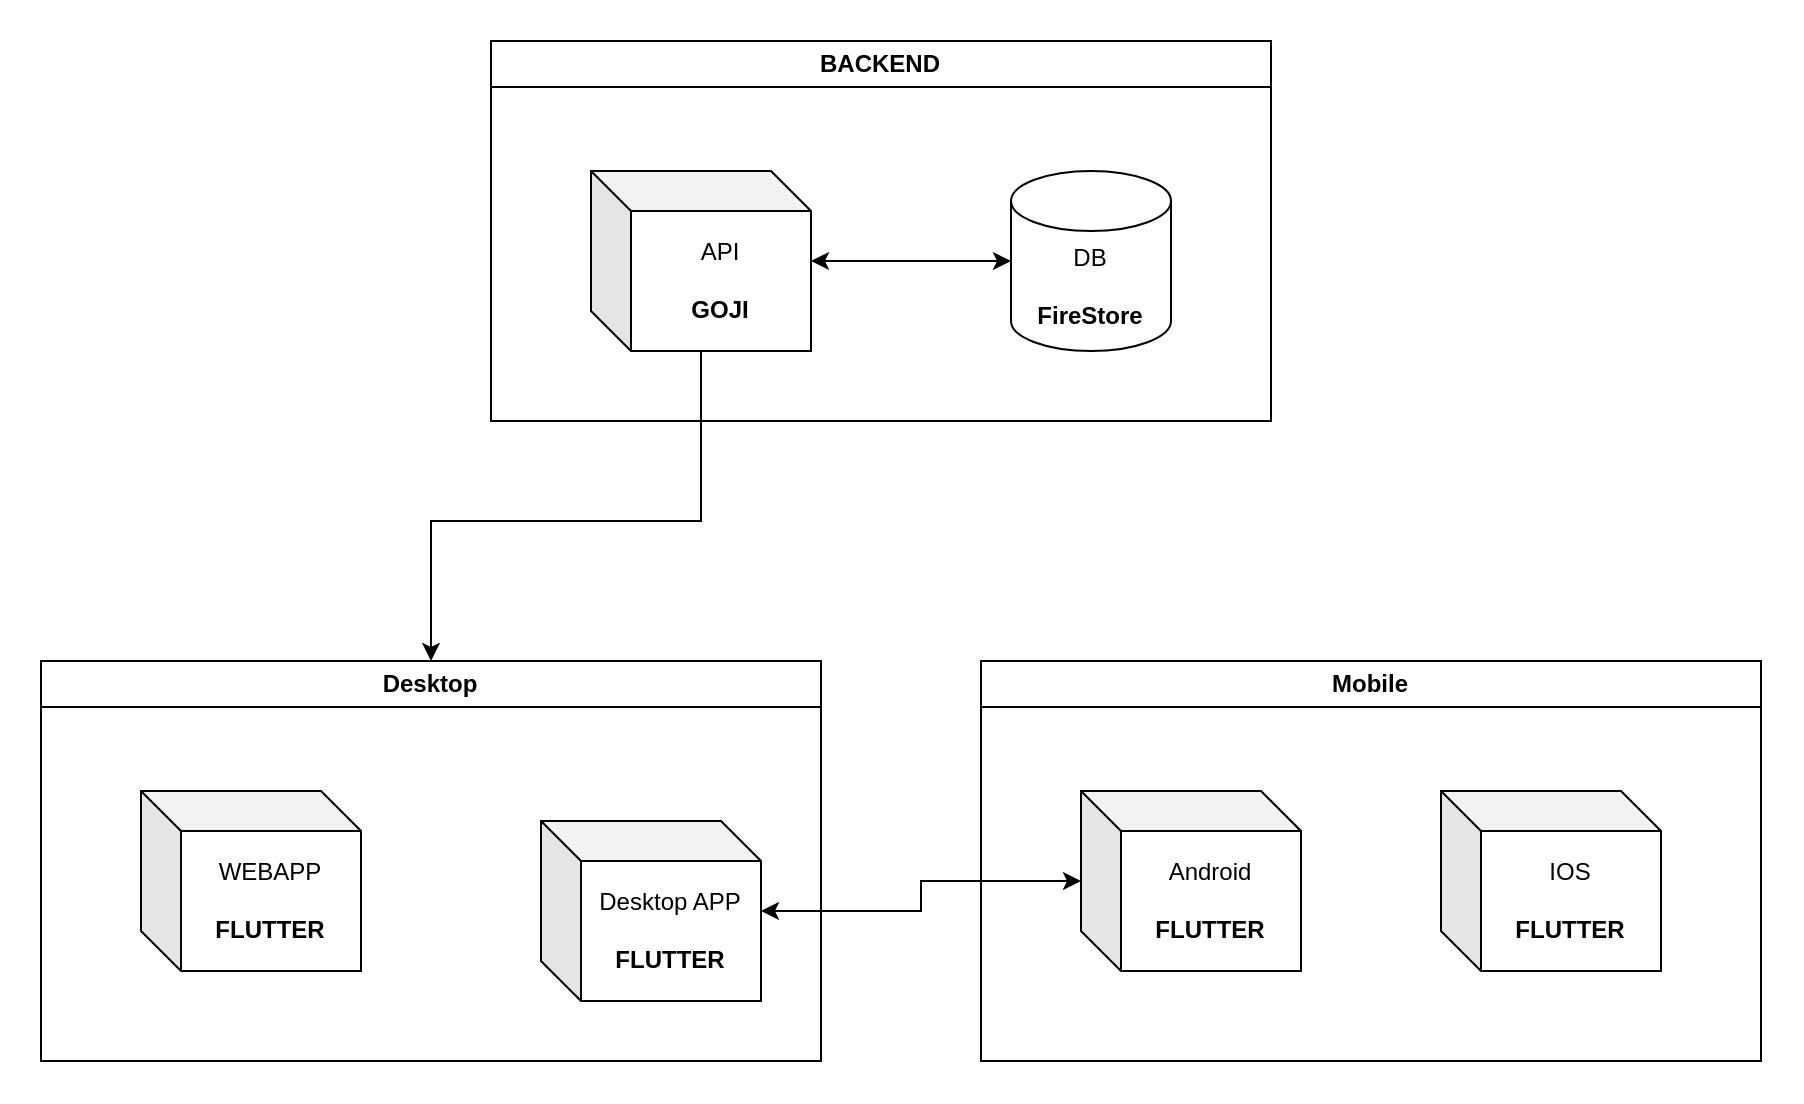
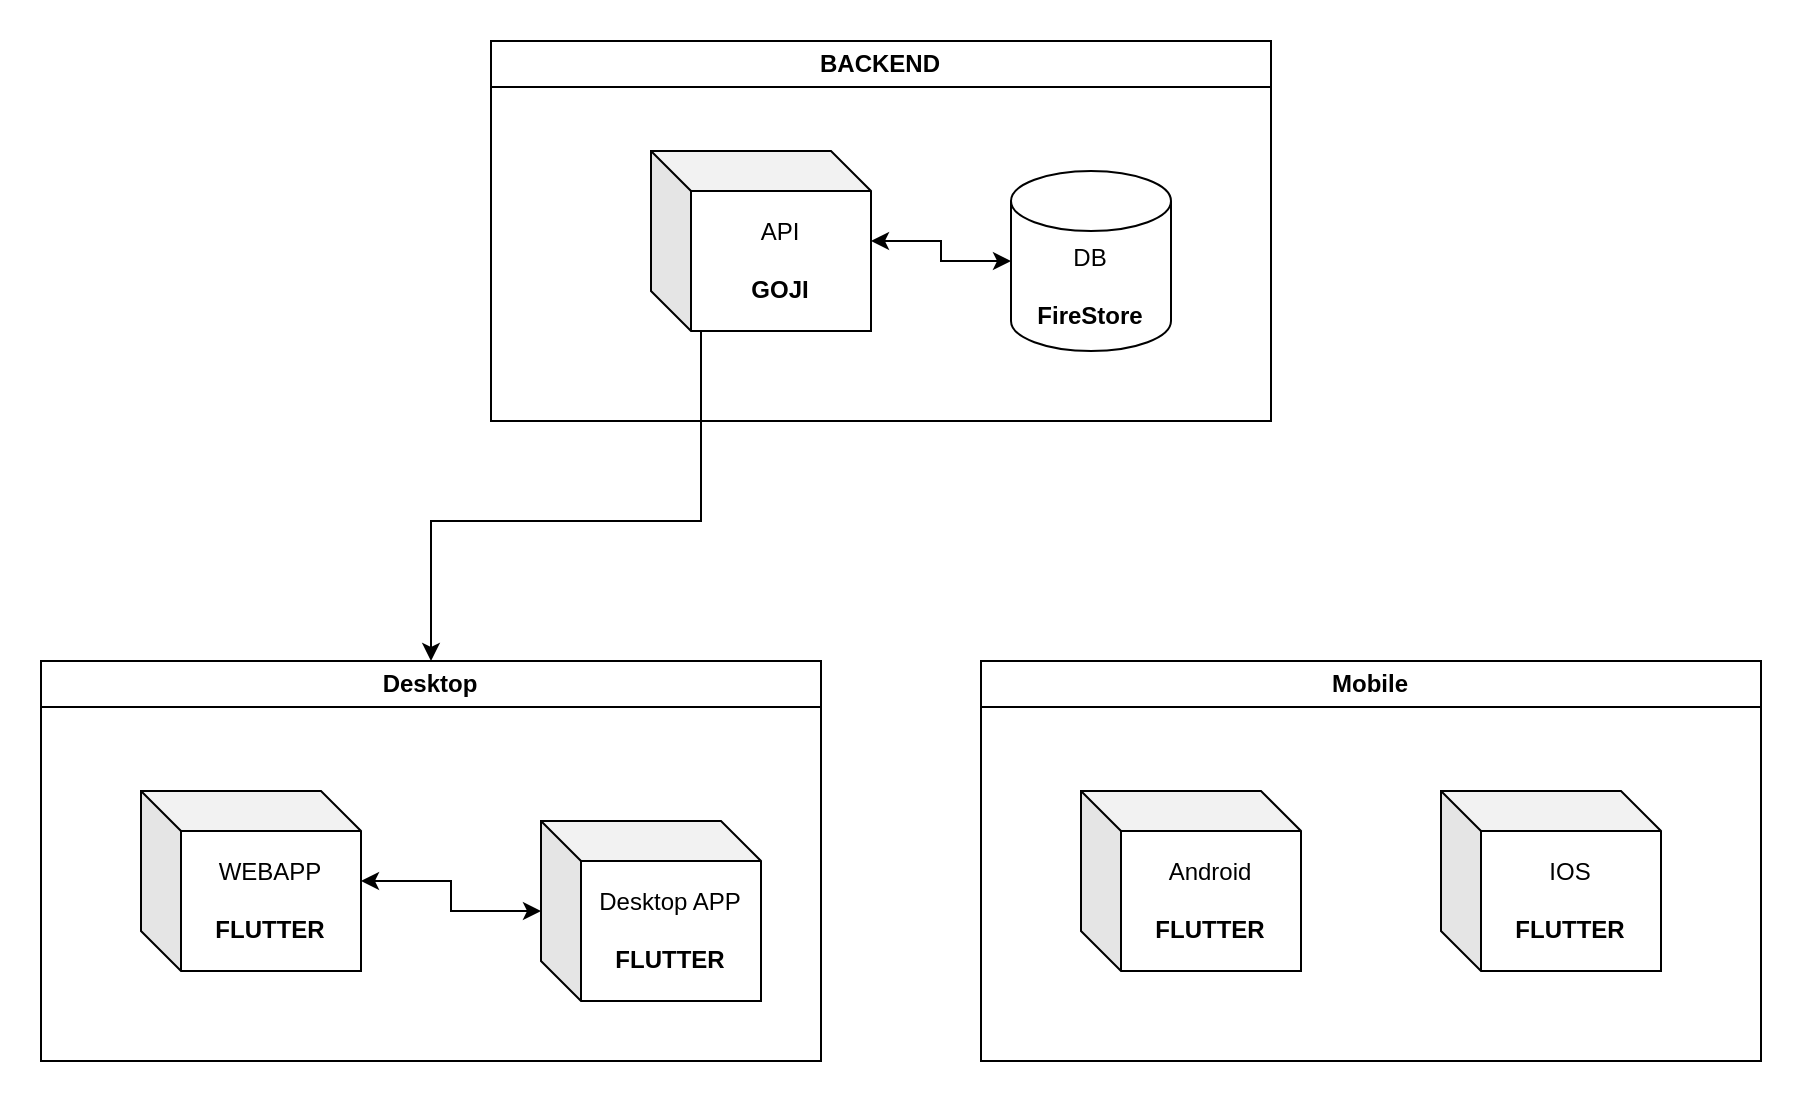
node "API GOJI": moved (701, 261) -> (761, 241)
edge "Android FLUTTER" -- "Desktop APP FLUTTER": now "WEBAPP FLUTTER" -- "Desktop APP FLUTTER"
